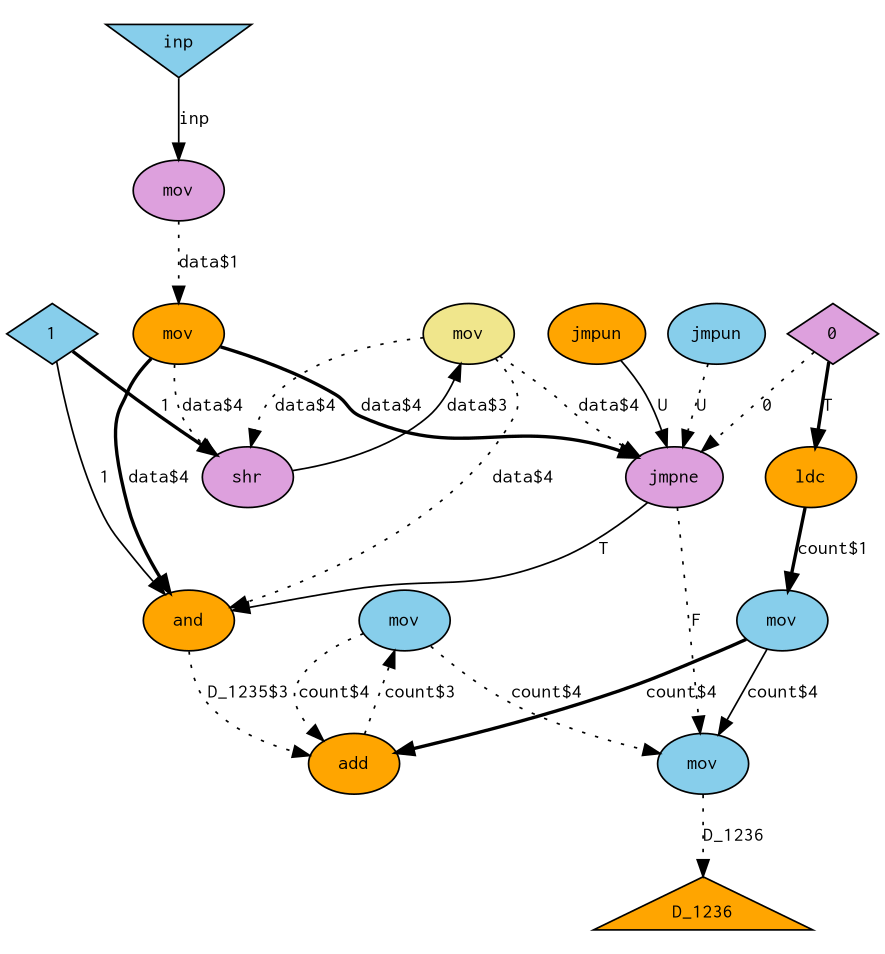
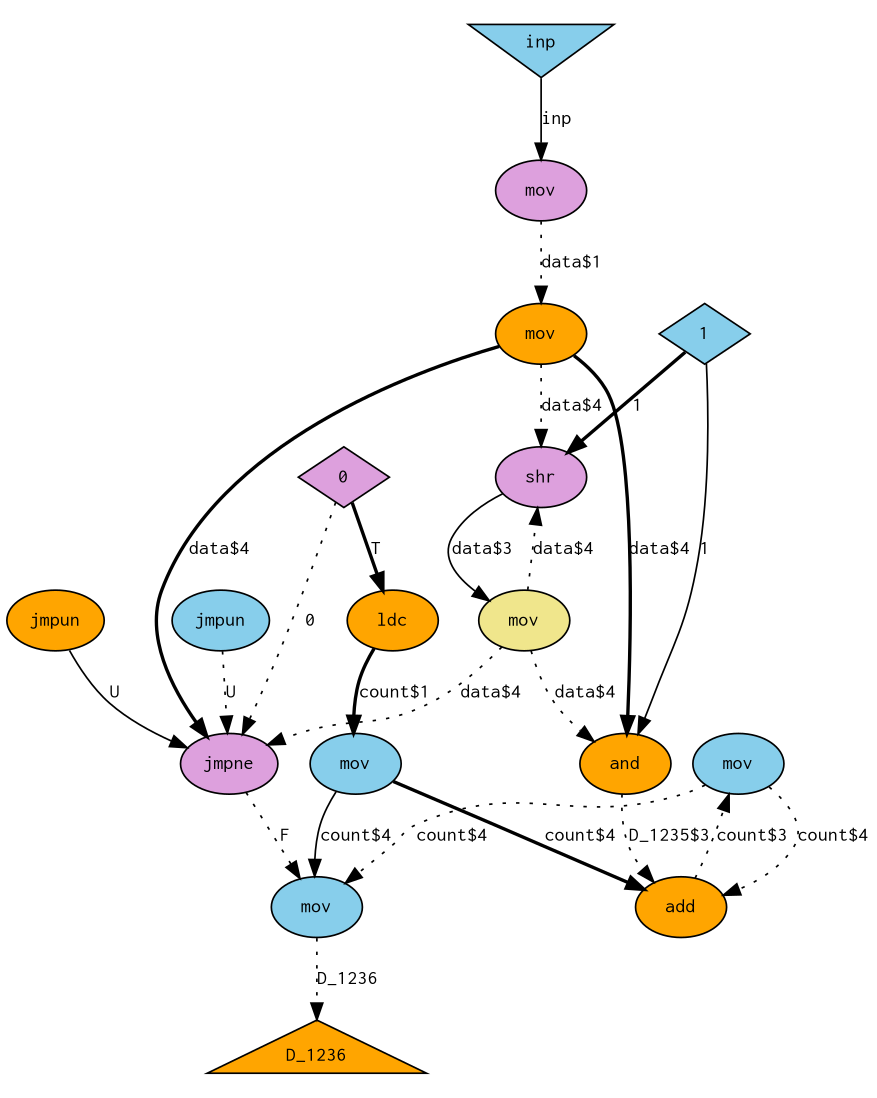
edge "jmpne" -> "and": removed, label "T"
